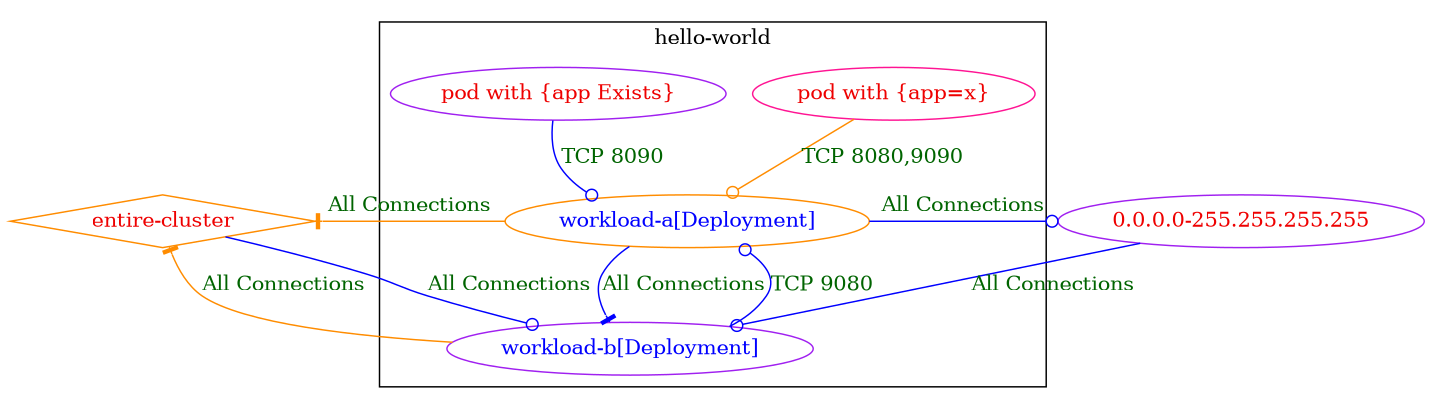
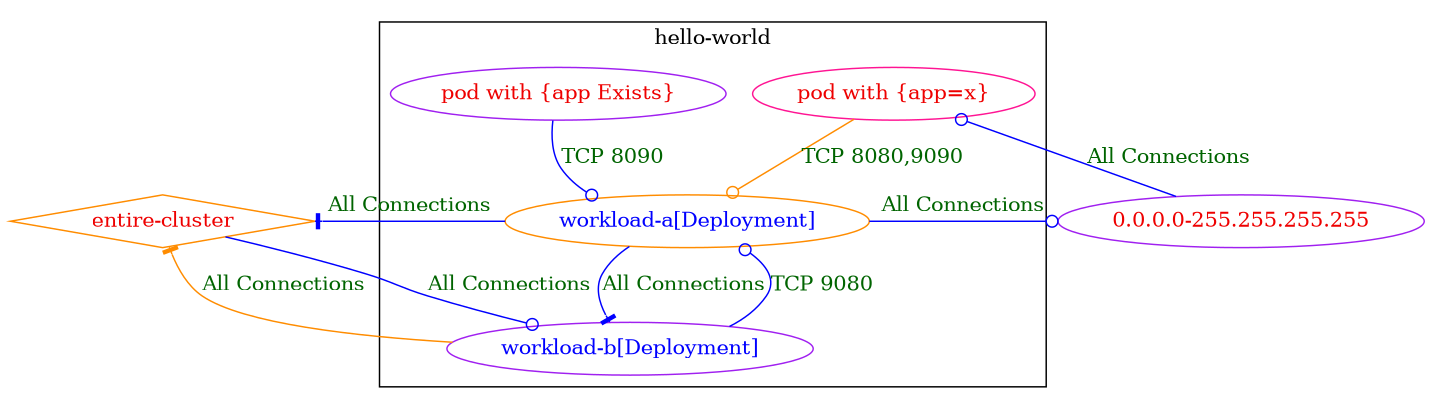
edge "workload-a[Deployment]" -> "entire-cluster": color darkorange -> blue
edge "0.0.0.0-255.255.255.255" -> "workload-b[Deployment]": now "0.0.0.0-255.255.255.255" -> "pod with {app=x}"
